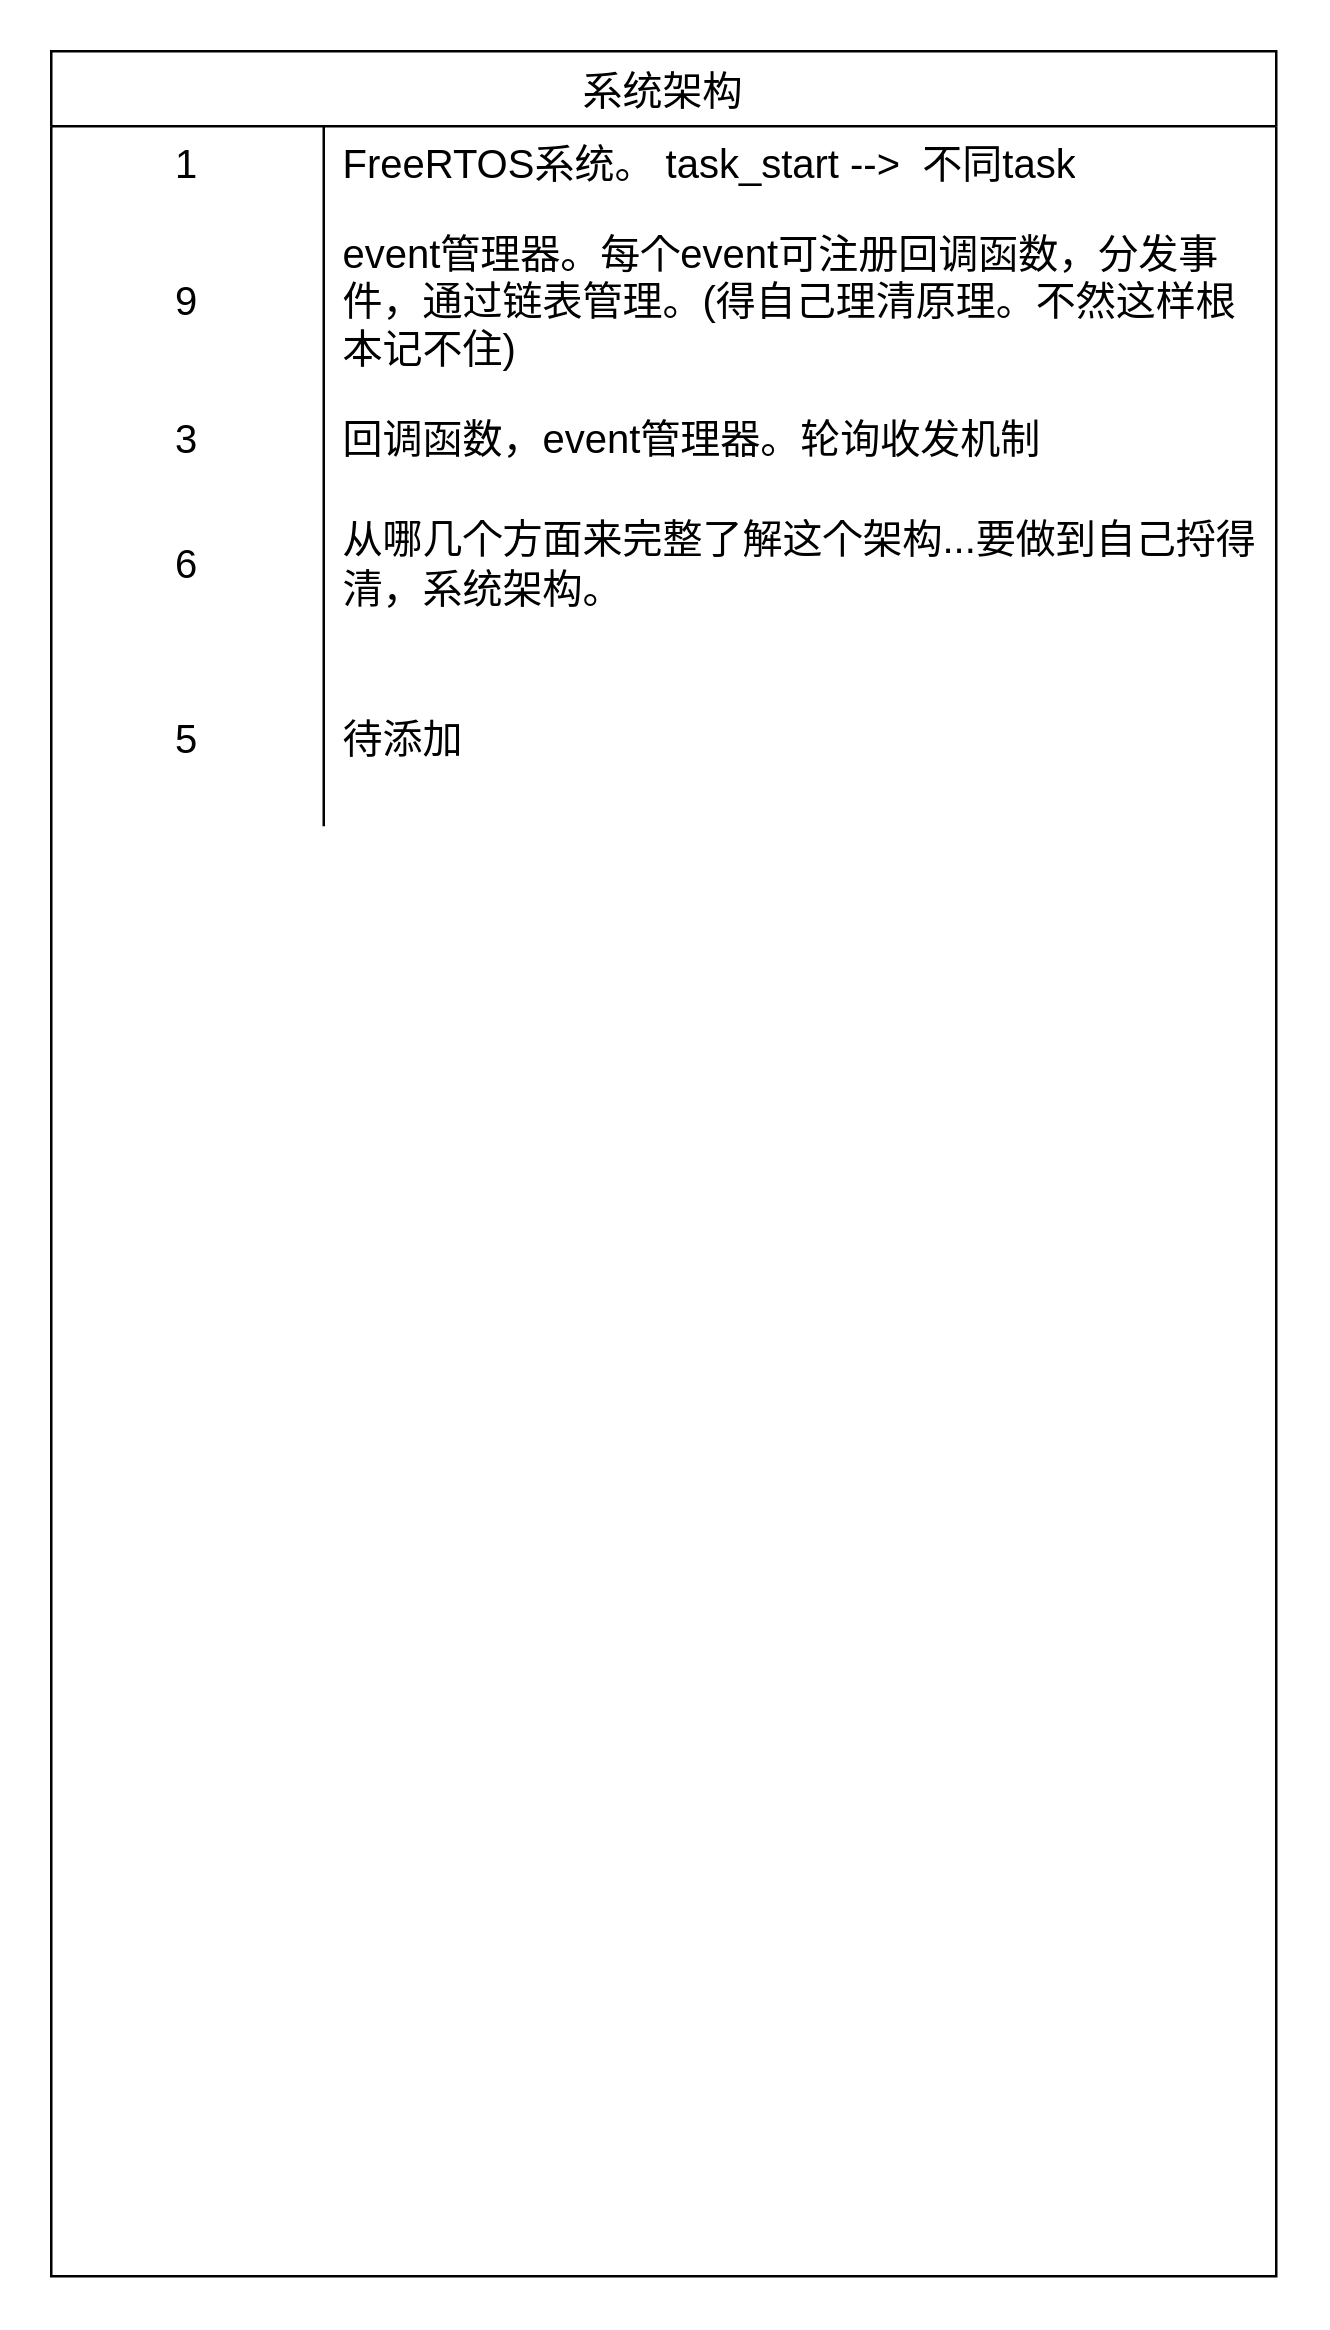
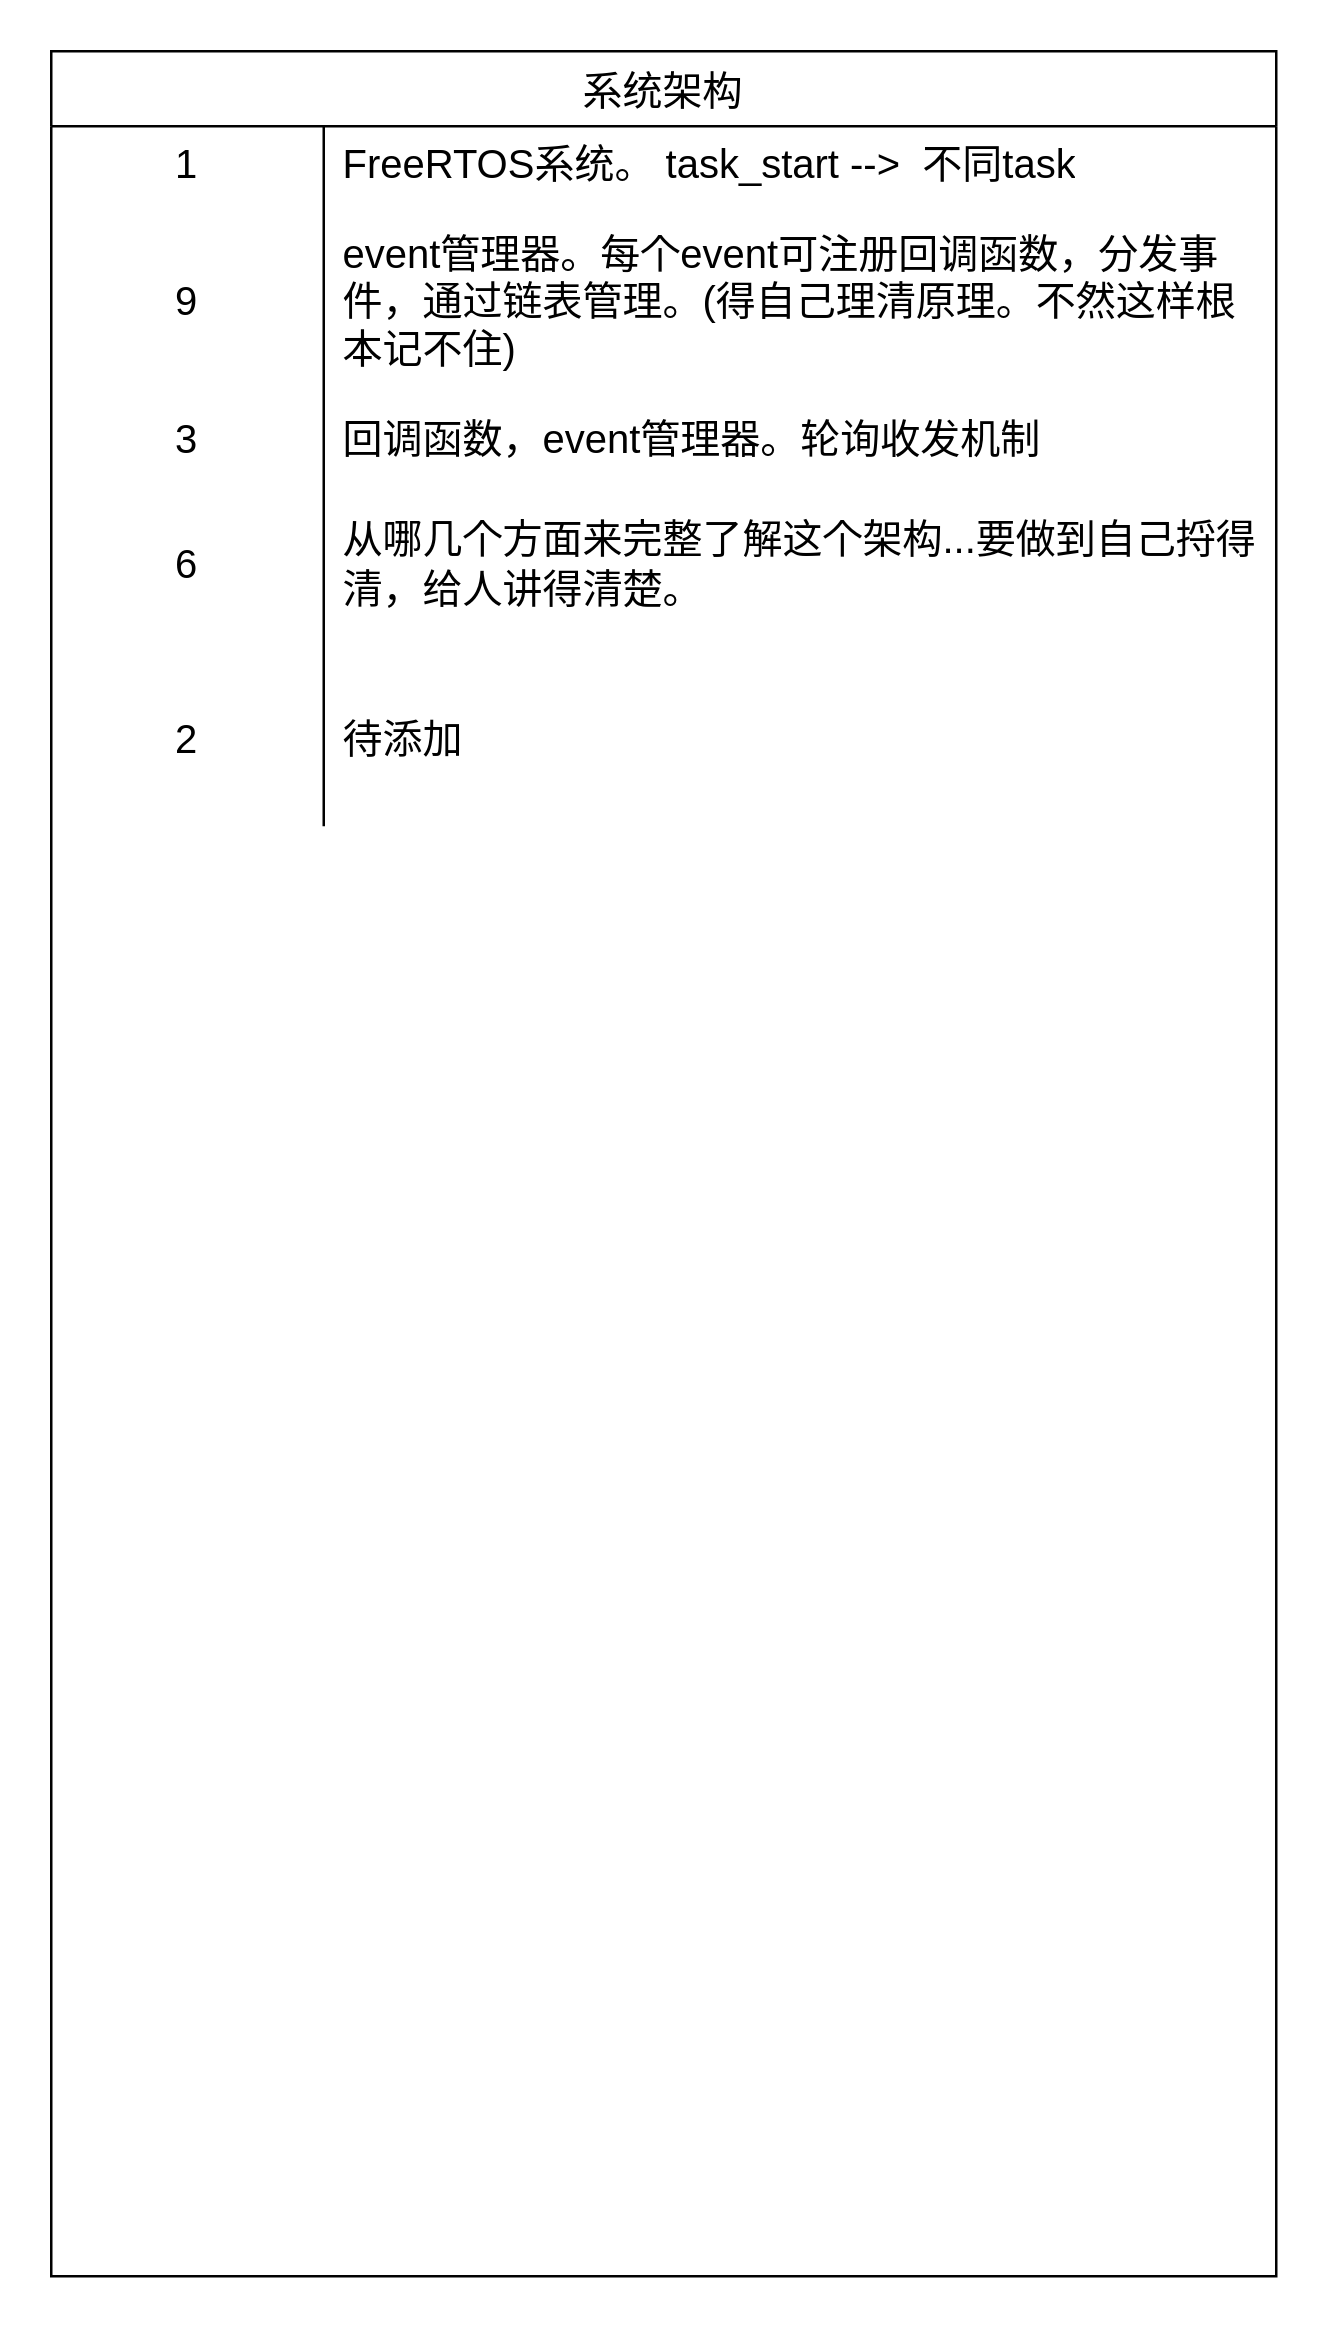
node "从哪几个方面来完整了解这个架构...要做到自己捋得清，系统架构。": label "从哪几个方面来完整了解这个架构...要做到自己捋得清，系统架构。" -> "从哪几个方面来完整了解这个架构...要做到自己捋得清，给人讲得清楚。"
node "5": label "5" -> "2"
